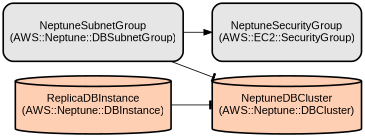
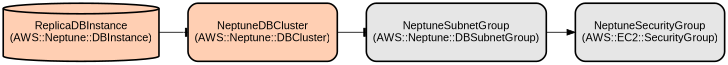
edge "NeptuneSubnetGroup (AWS::Neptune::DBSubnetGroup)" -> "NeptuneDBCluster (AWS::Neptune::DBCluster)": reversed
node "NeptuneDBCluster (AWS::Neptune::DBCluster)": shape cylinder -> box
